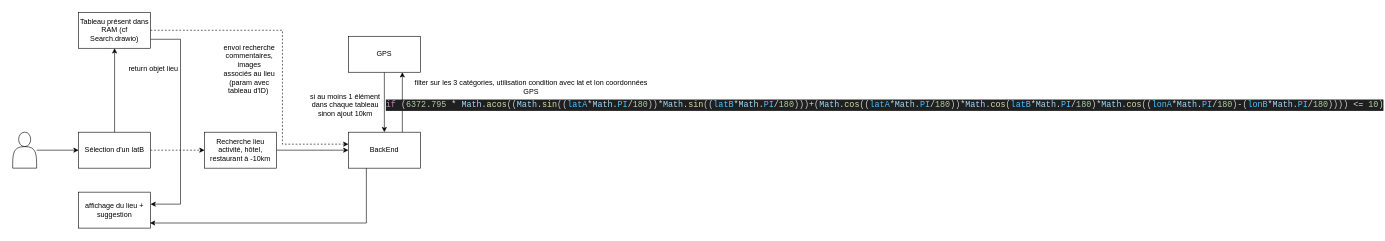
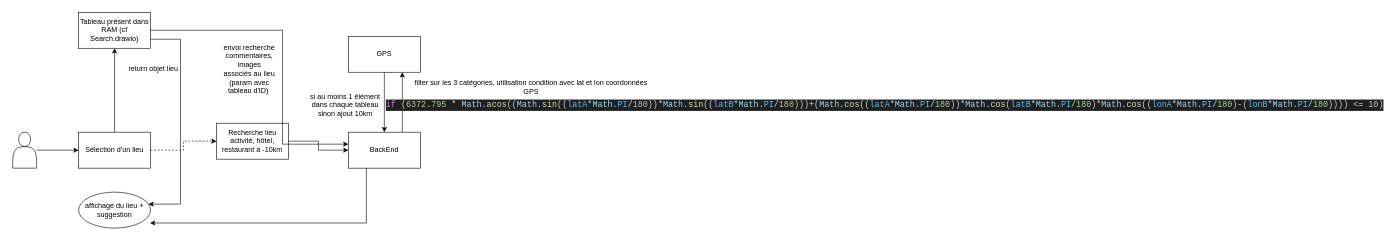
edge "Tableau présent dans RAM (cf Search.drawio)" -> "BackEnd": style dashed -> solid
node "Sélection d'un latB": label "Sélection d'un latB" -> "Sélection d'un lieu"
node "Recherche lieu activité, hôtel, restaurant à -10km": moved (240, 150) -> (252, 141)
node "affichage du lieu + suggestion": shape rectangle -> ellipse
